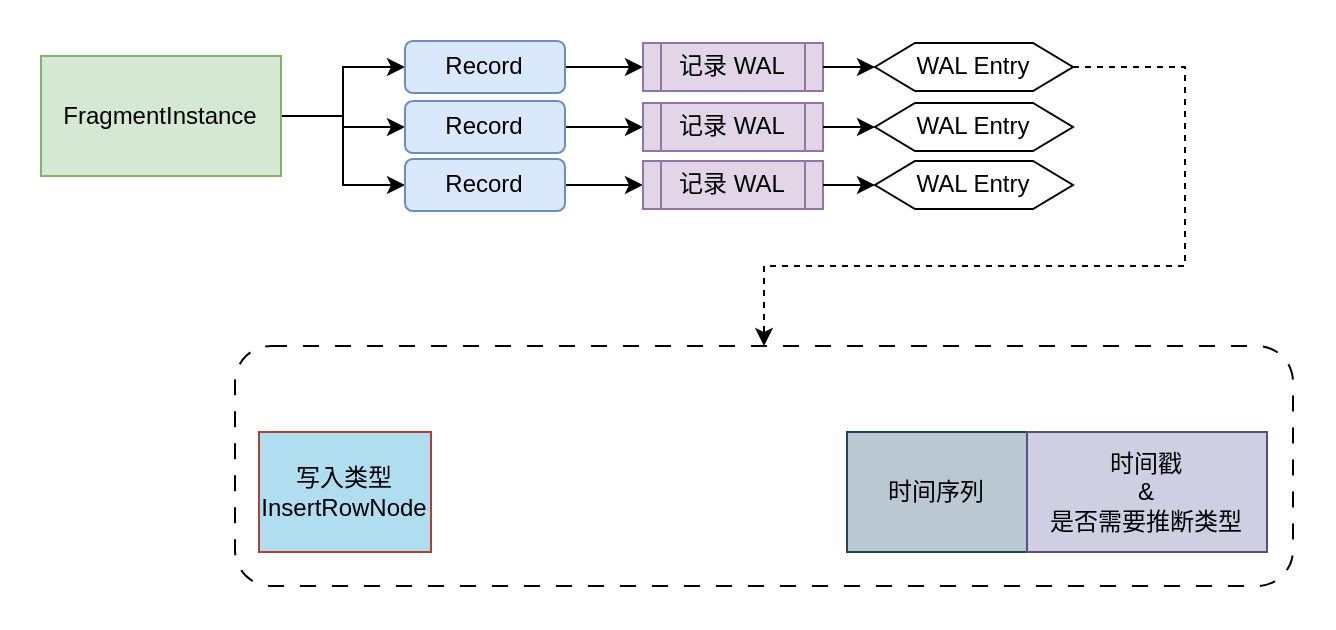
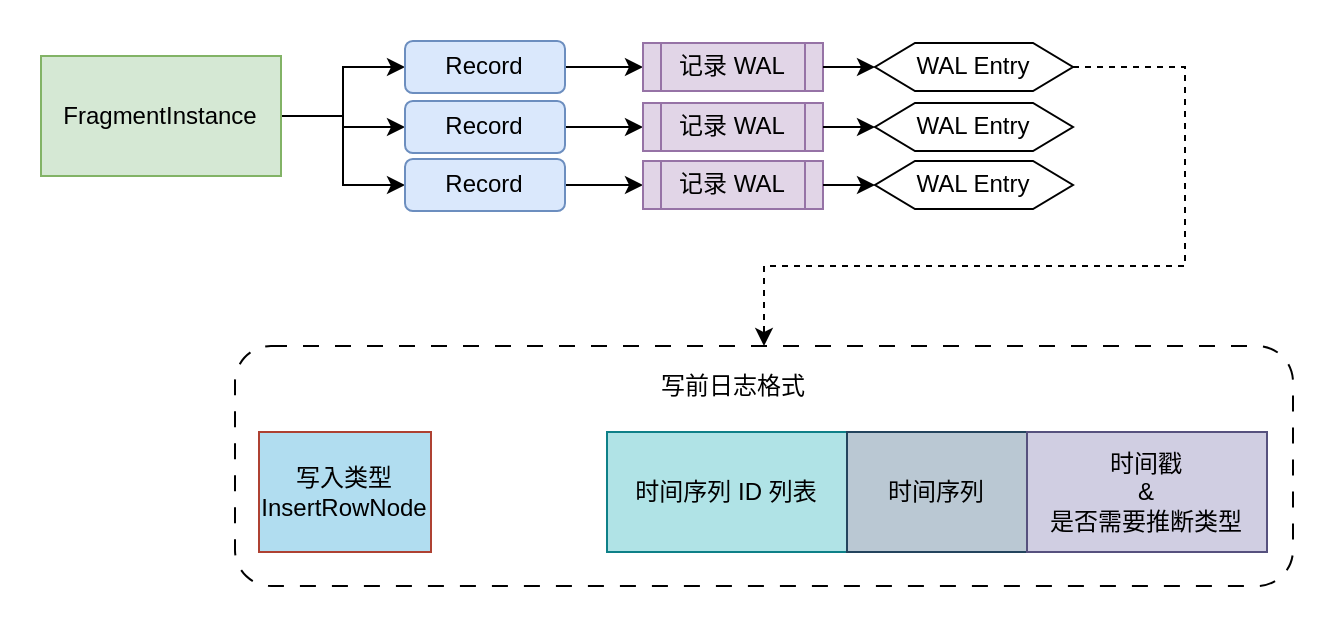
node "写前日志格式": added
node "时间序列 ID 列表": added
